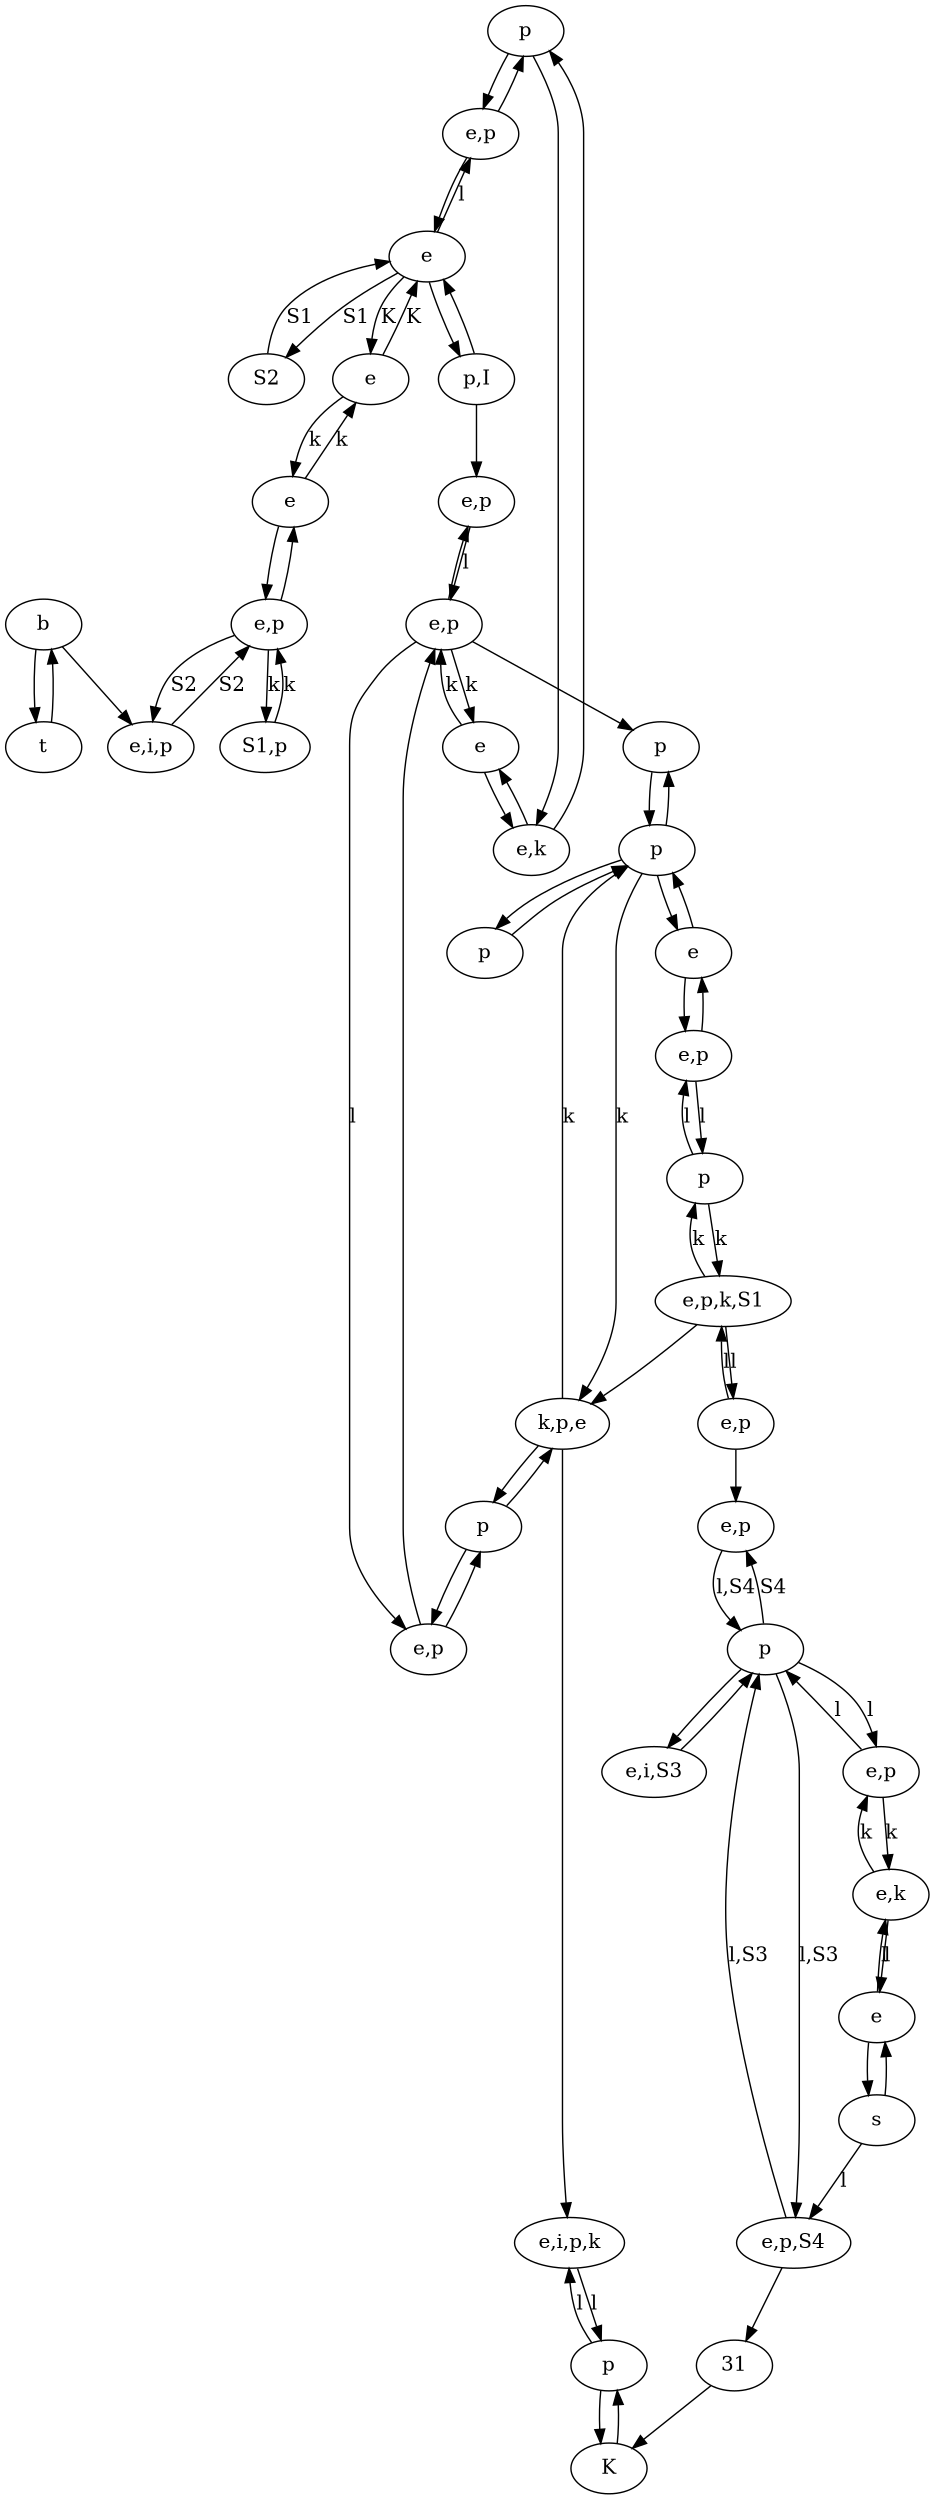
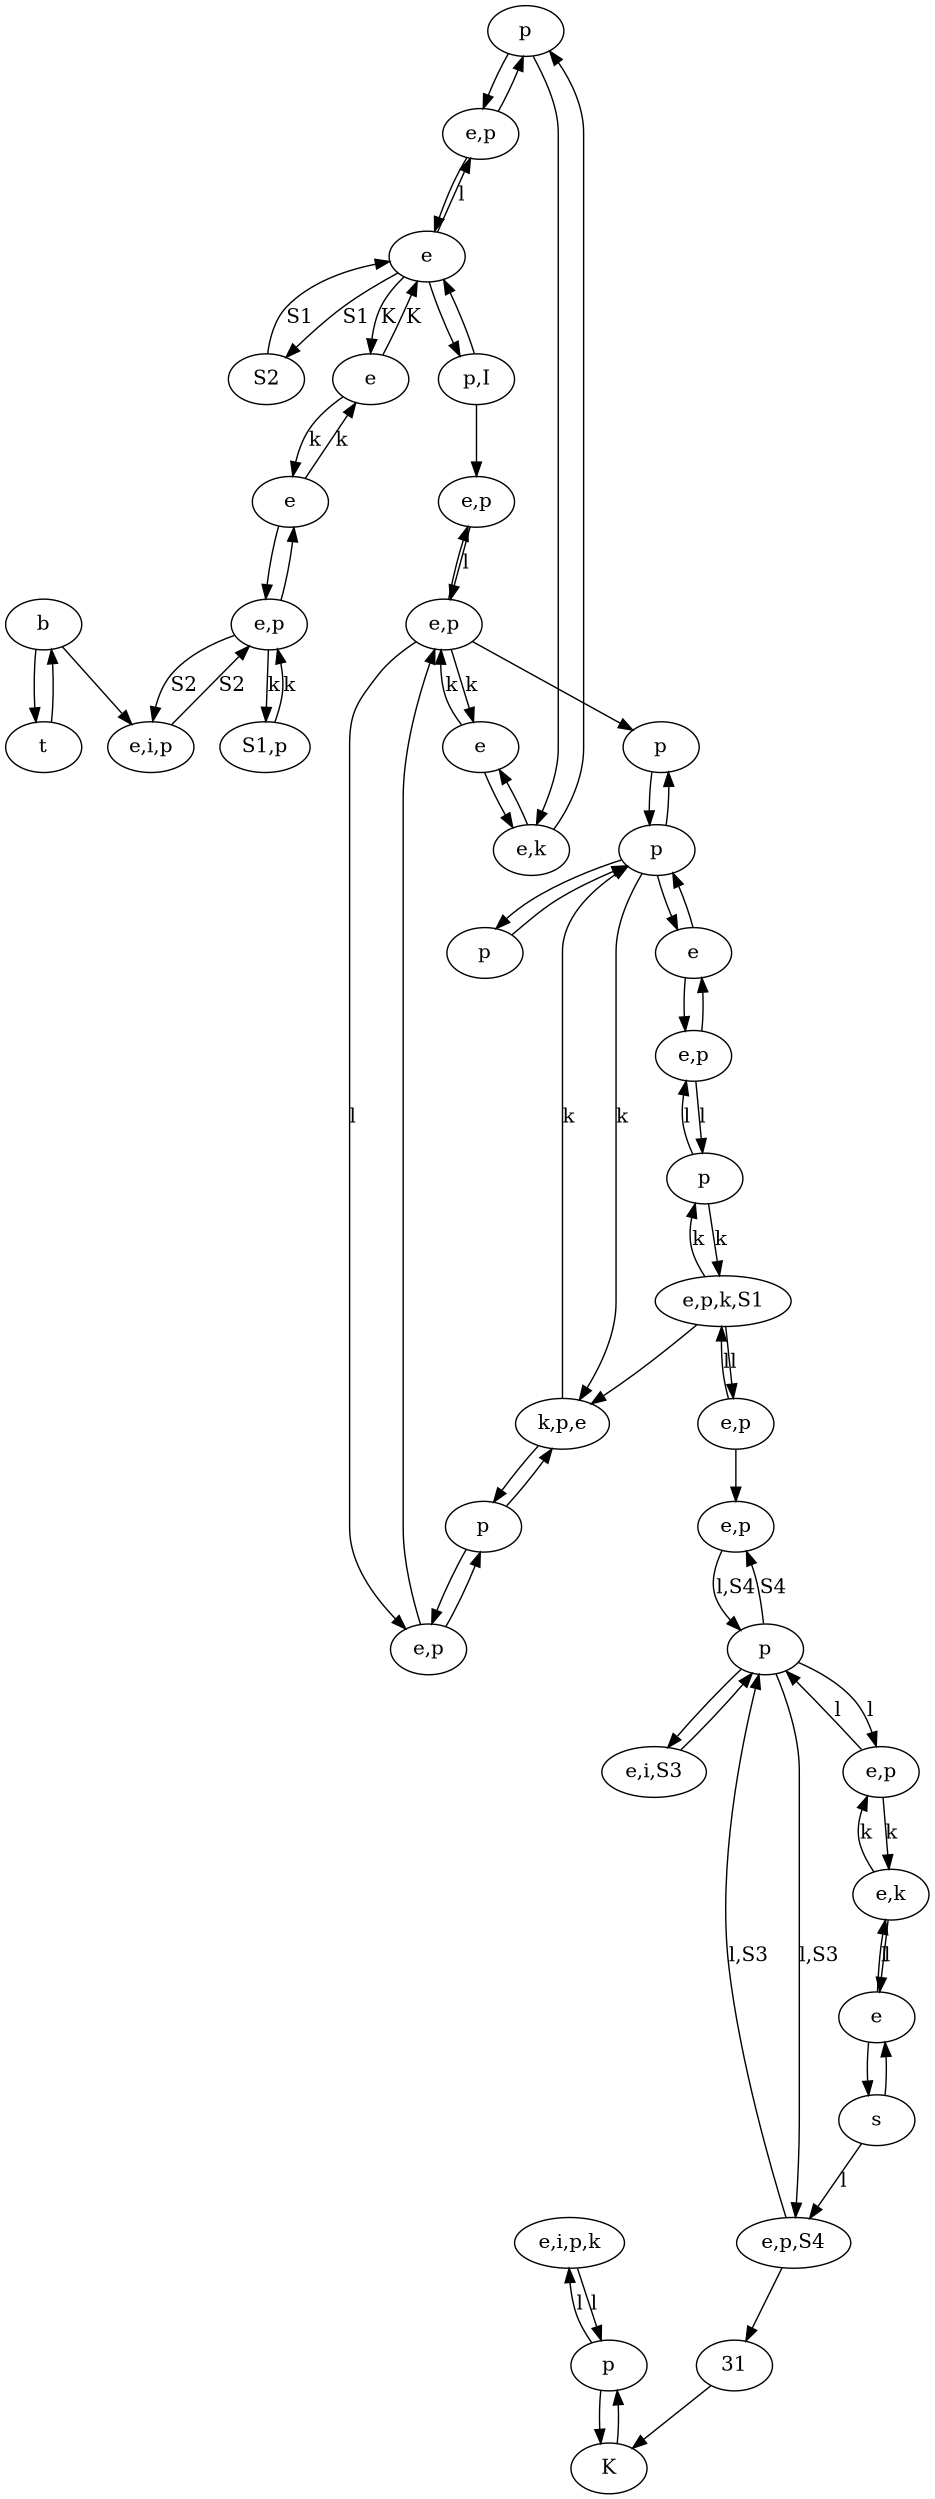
edge "k,p,e" -> "e,i,p,k": removed
